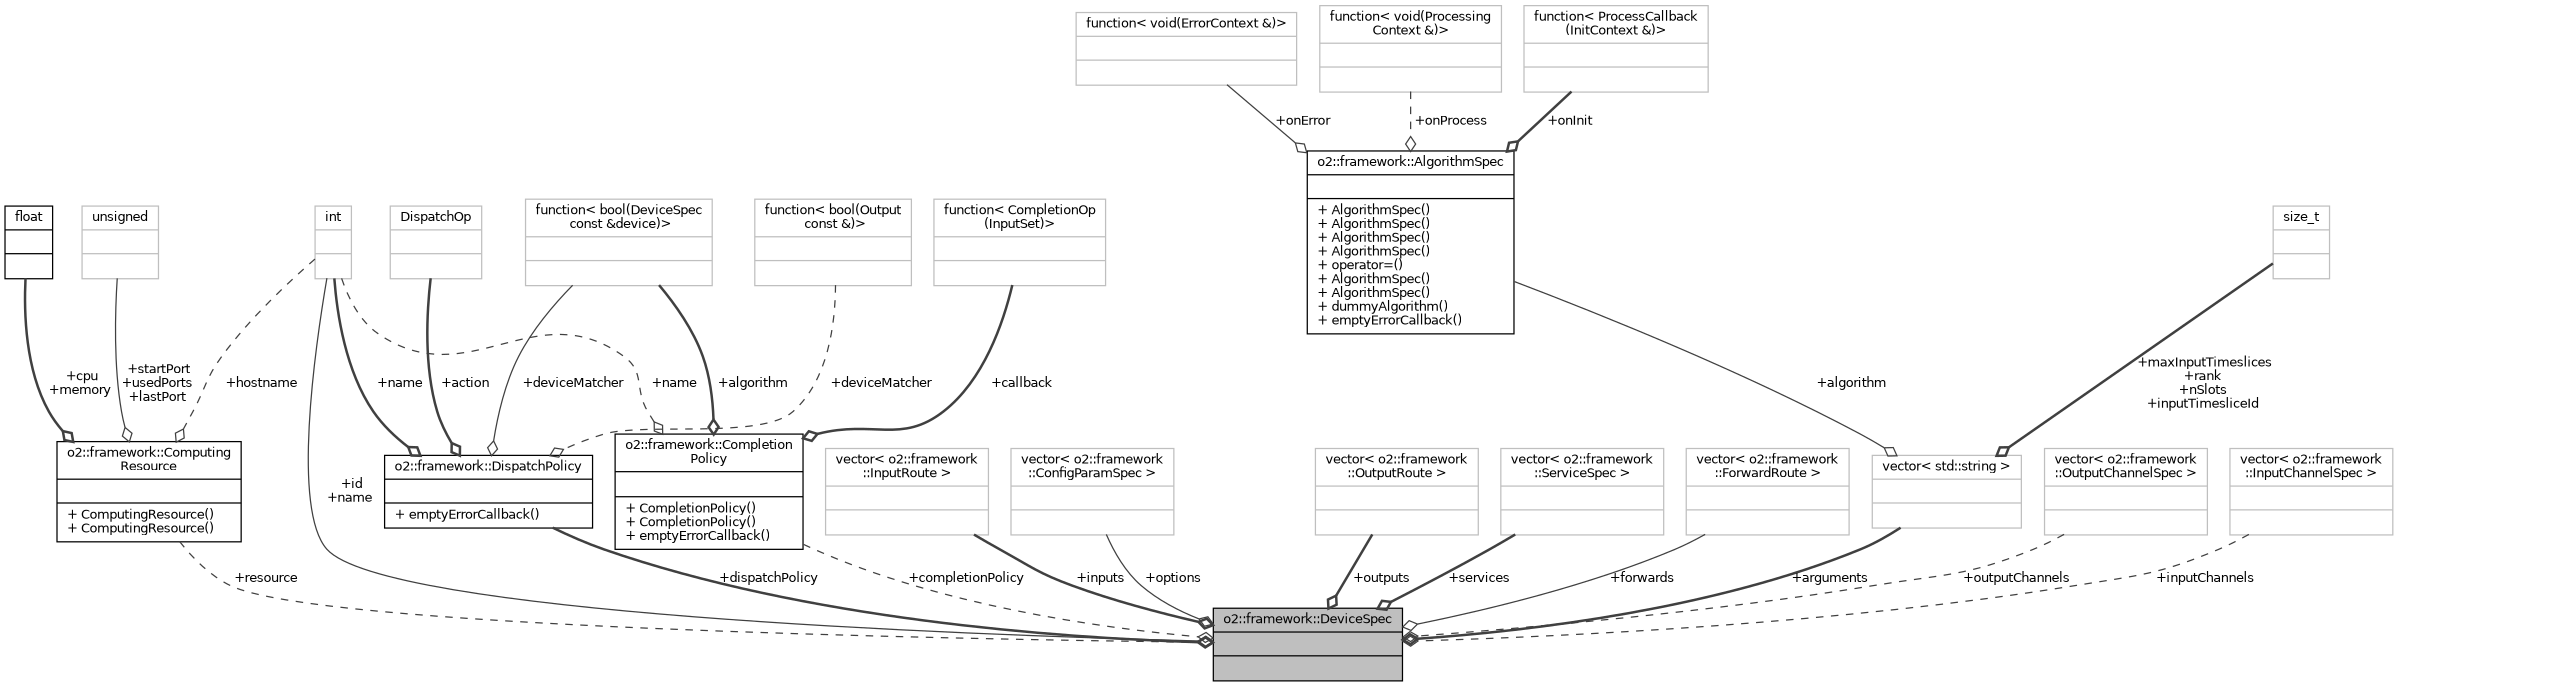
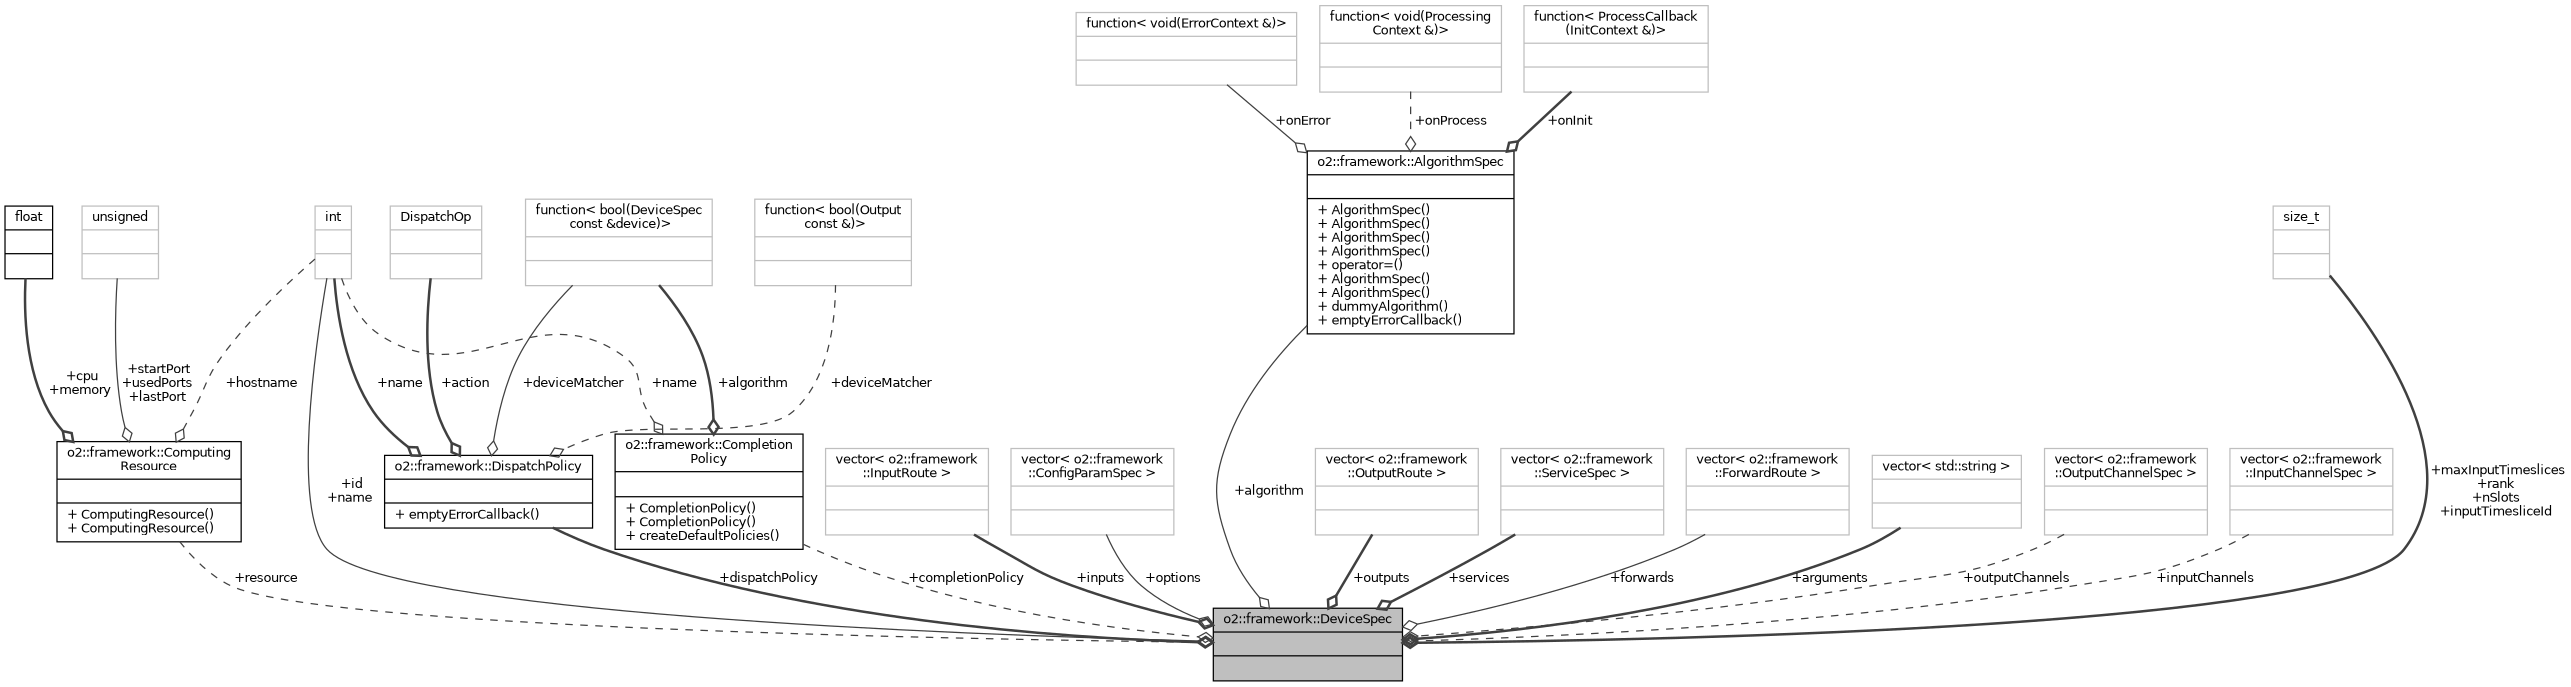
node "function< CompletionOp": removed
edge "size_t" -> "vector< std::string >": now "size_t" -> "o2::framework::DeviceSpec"
edge "o2::framework::AlgorithmSpec" -> "vector< std::string >": now "o2::framework::AlgorithmSpec" -> "o2::framework::DeviceSpec"
node "o2::framework::Completion": text "+ emptyErrorCallback()" -> "+ createDefaultPolicies()"
